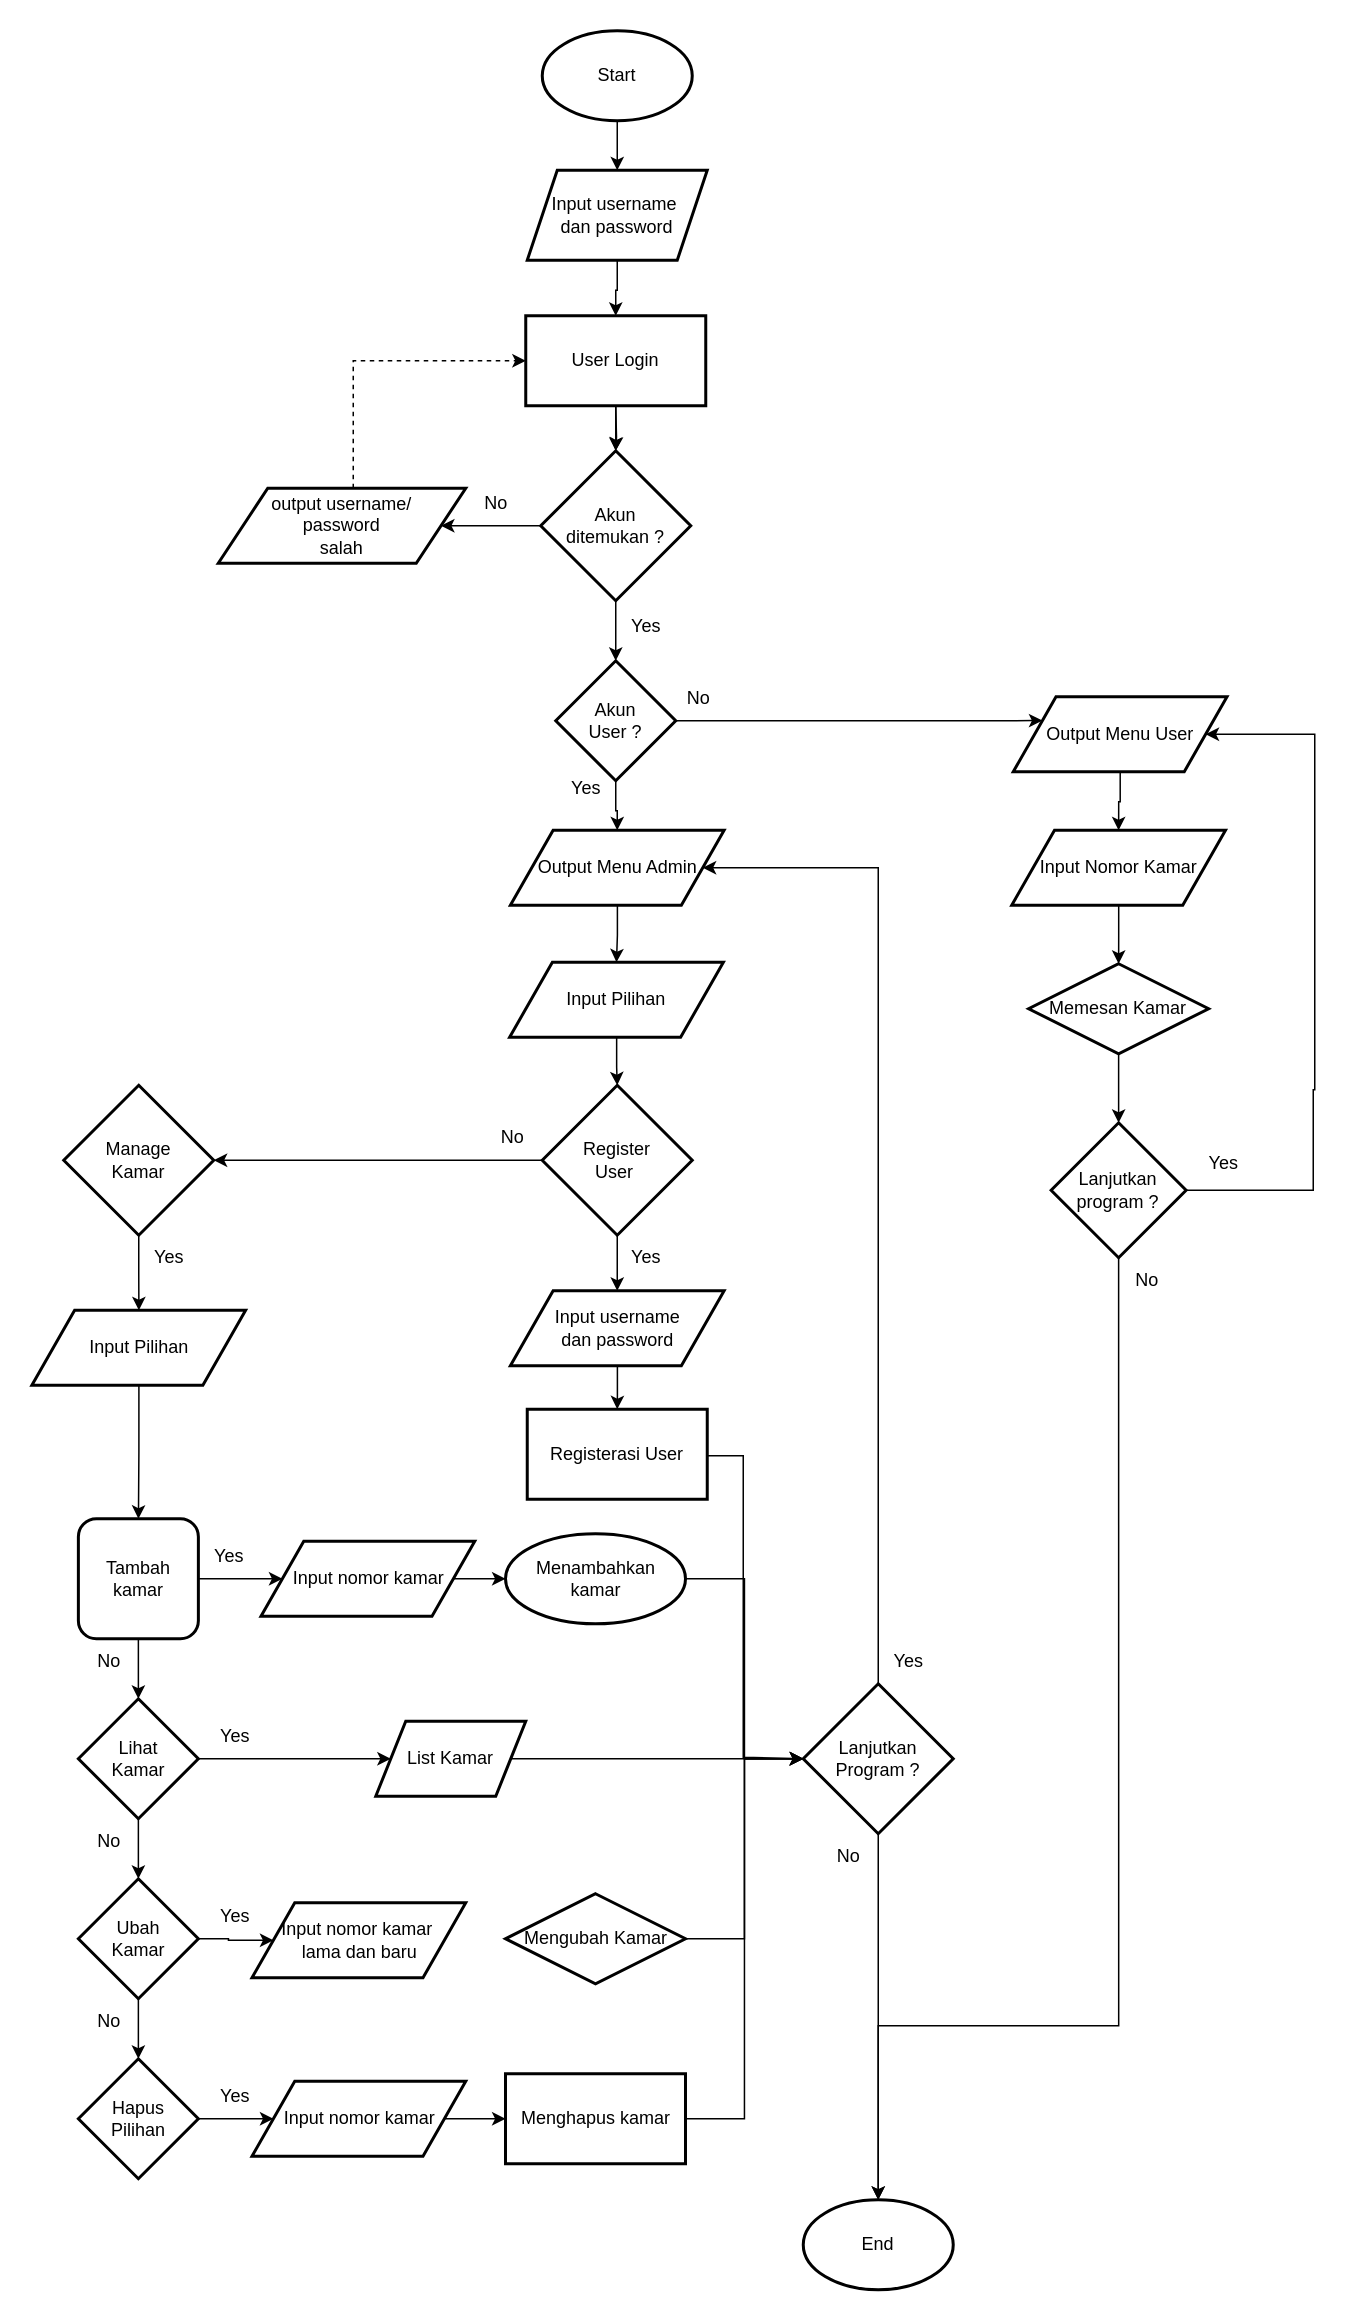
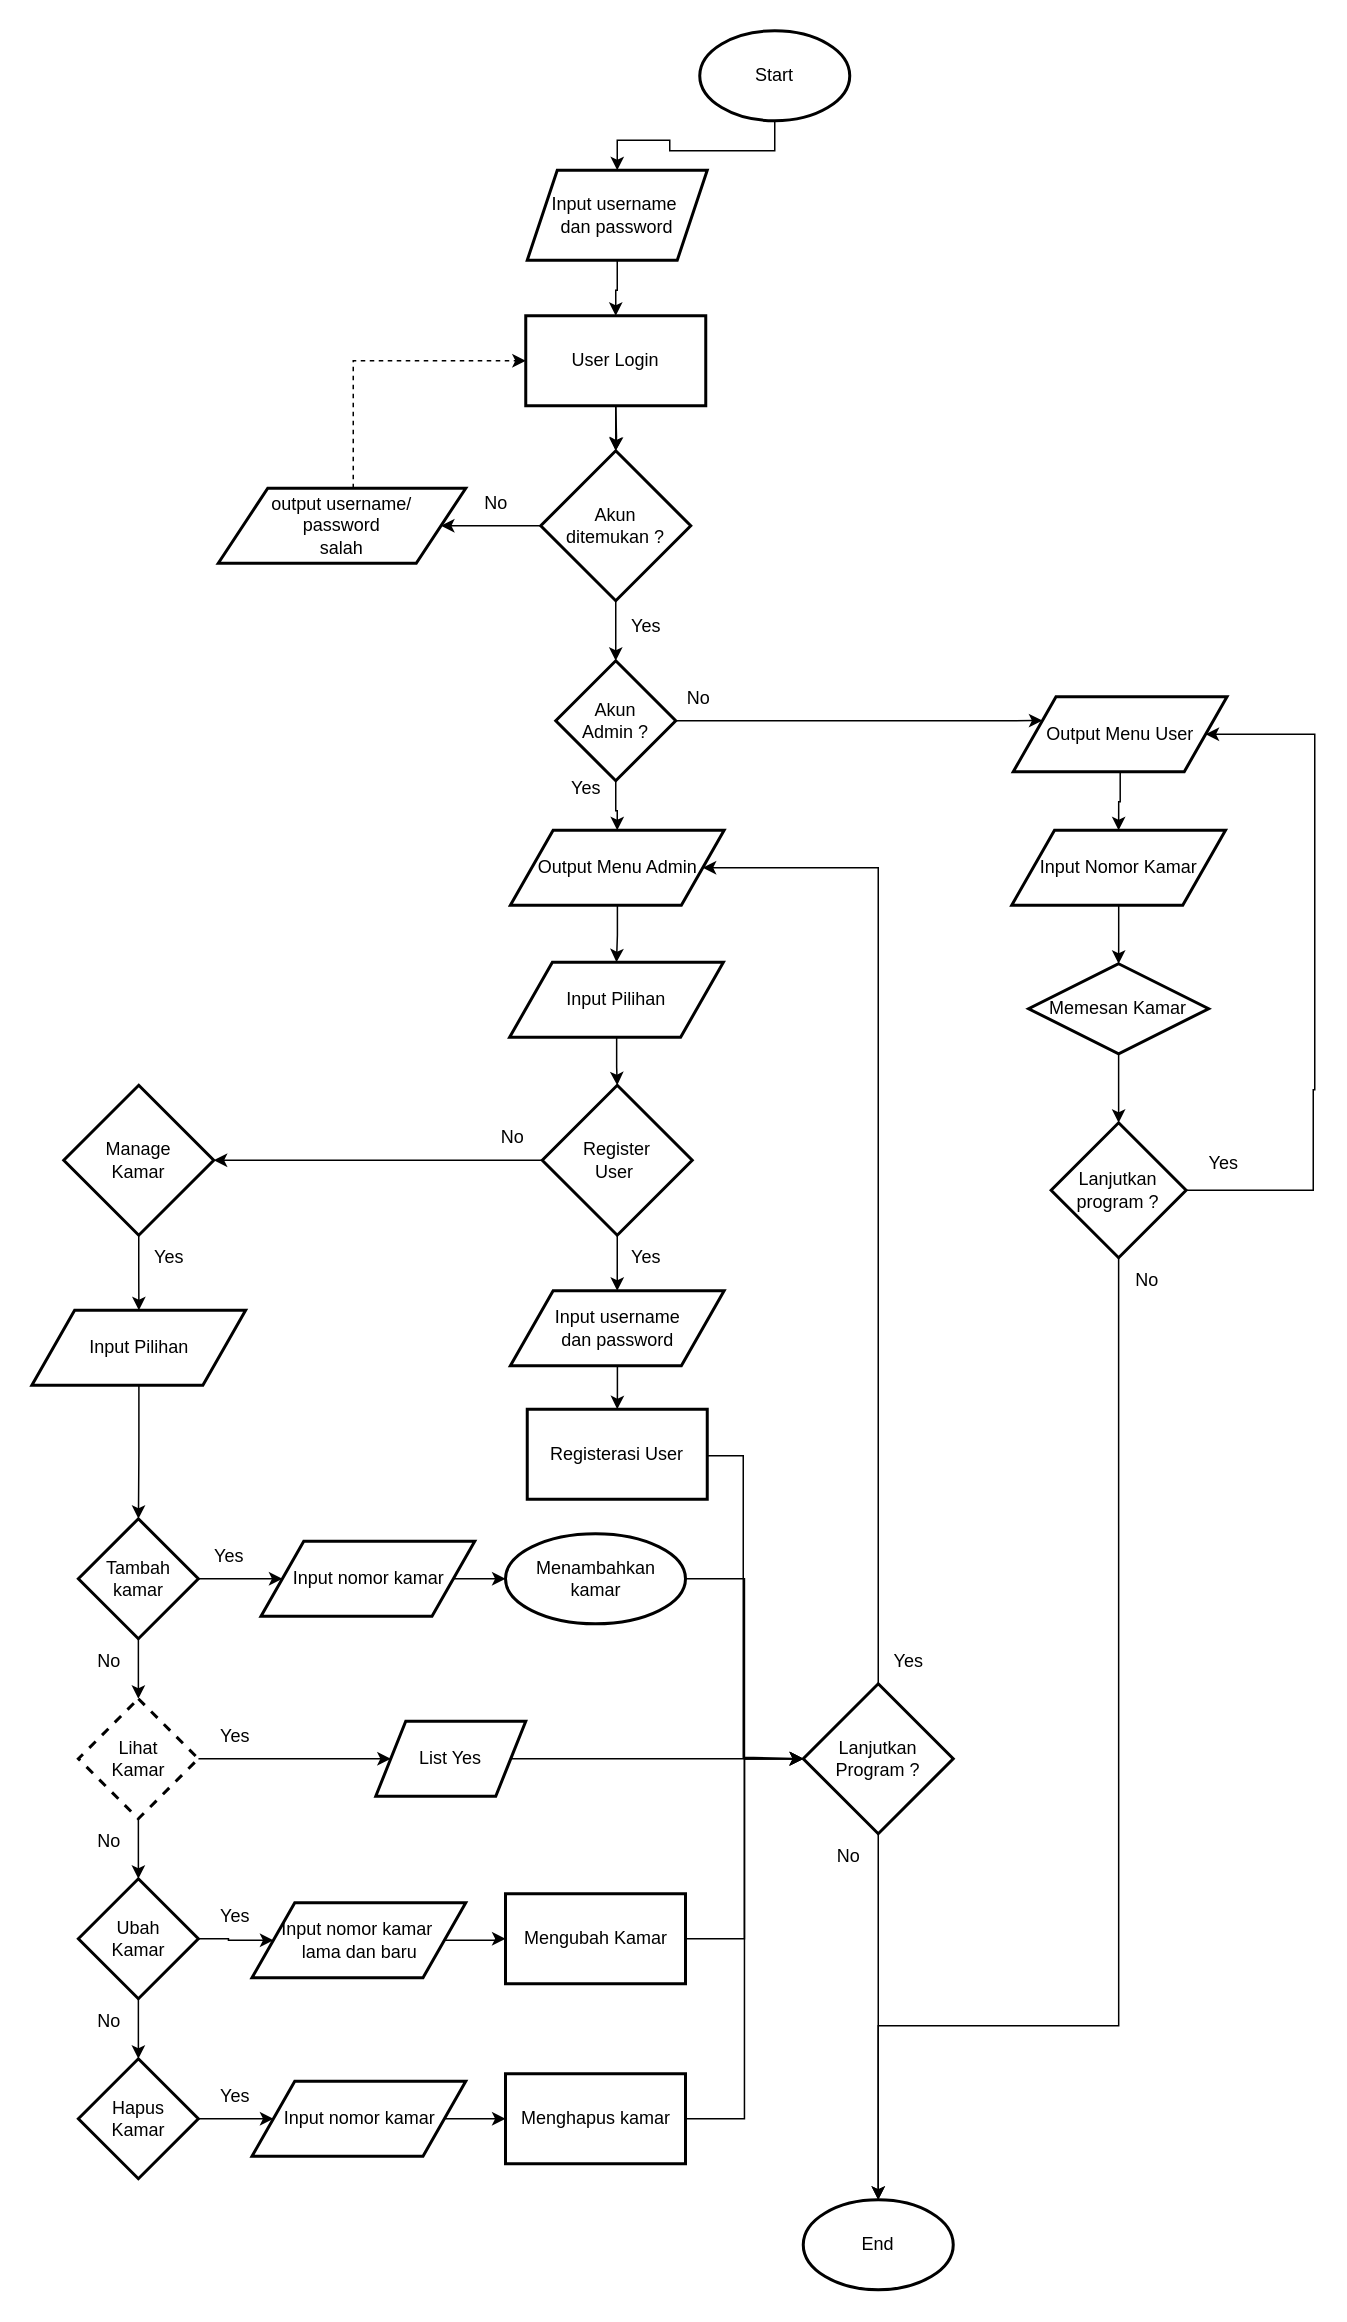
node "Start": moved (617, 76) -> (775, 76)
node "Akun User ?": label "Akun User ?" -> "Akun Admin ?"
node "Tambah kamar": shape rounded rectangle -> diamond
node "Lihat Kamar": style solid -> dashed
node "List Kamar": label "List Kamar" -> "List Yes"
node "Mengubah Kamar": shape diamond -> rectangle
edge "Input nomor kamar lama dan baru" -> "Mengubah Kamar": added
node "Hapus Pilihan": label "Hapus Pilihan" -> "Hapus Kamar"
